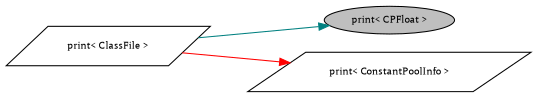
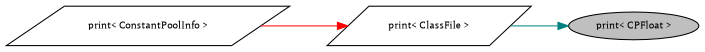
edge "print< ClassFile >" -> "print< ConstantPoolInfo >": reversed
